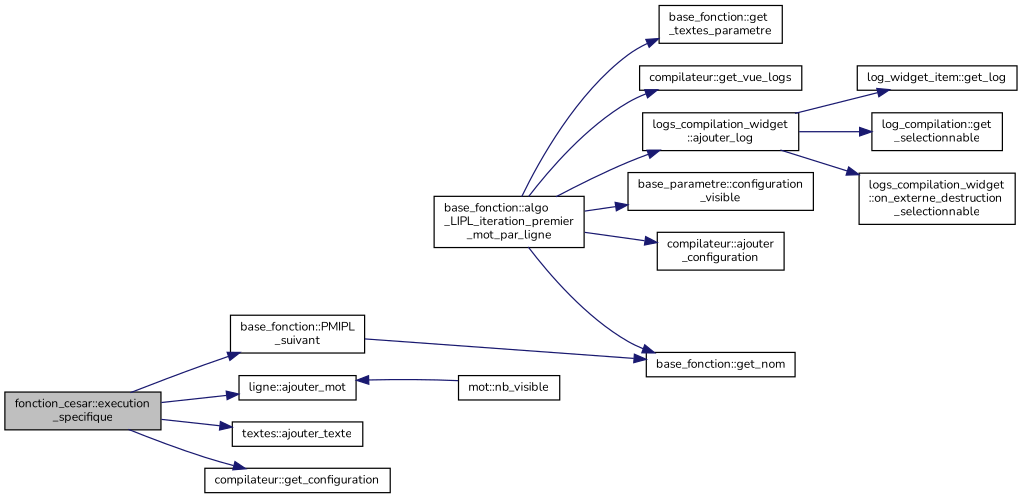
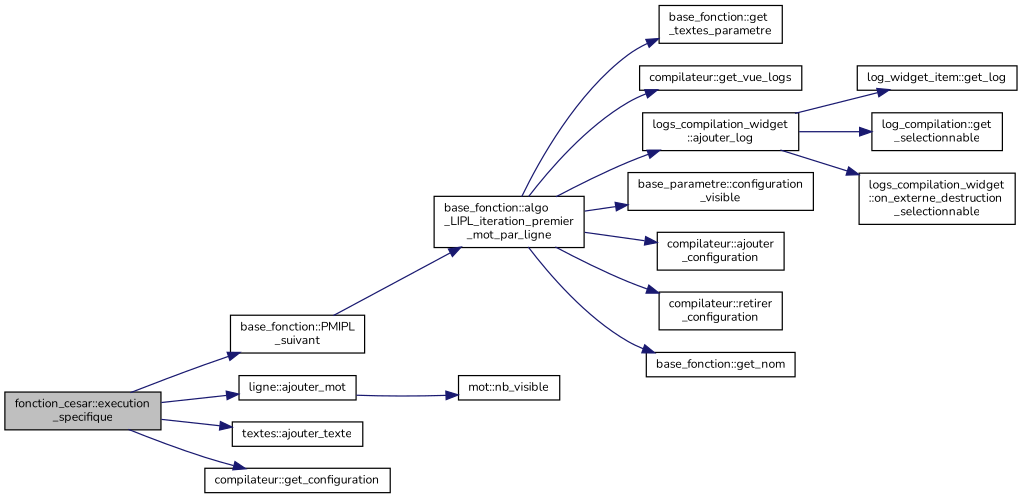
node "compilateur::retirer _configuration": added
edge "base_fonction::PMIPL _suivant" -> "base_fonction::get_nom": now "base_fonction::PMIPL _suivant" -> "base_fonction::algo _LIPL_iteration_premier _mot_par_ligne"
edge "mot::nb_visible" -> "ligne::ajouter_mot": reversed
